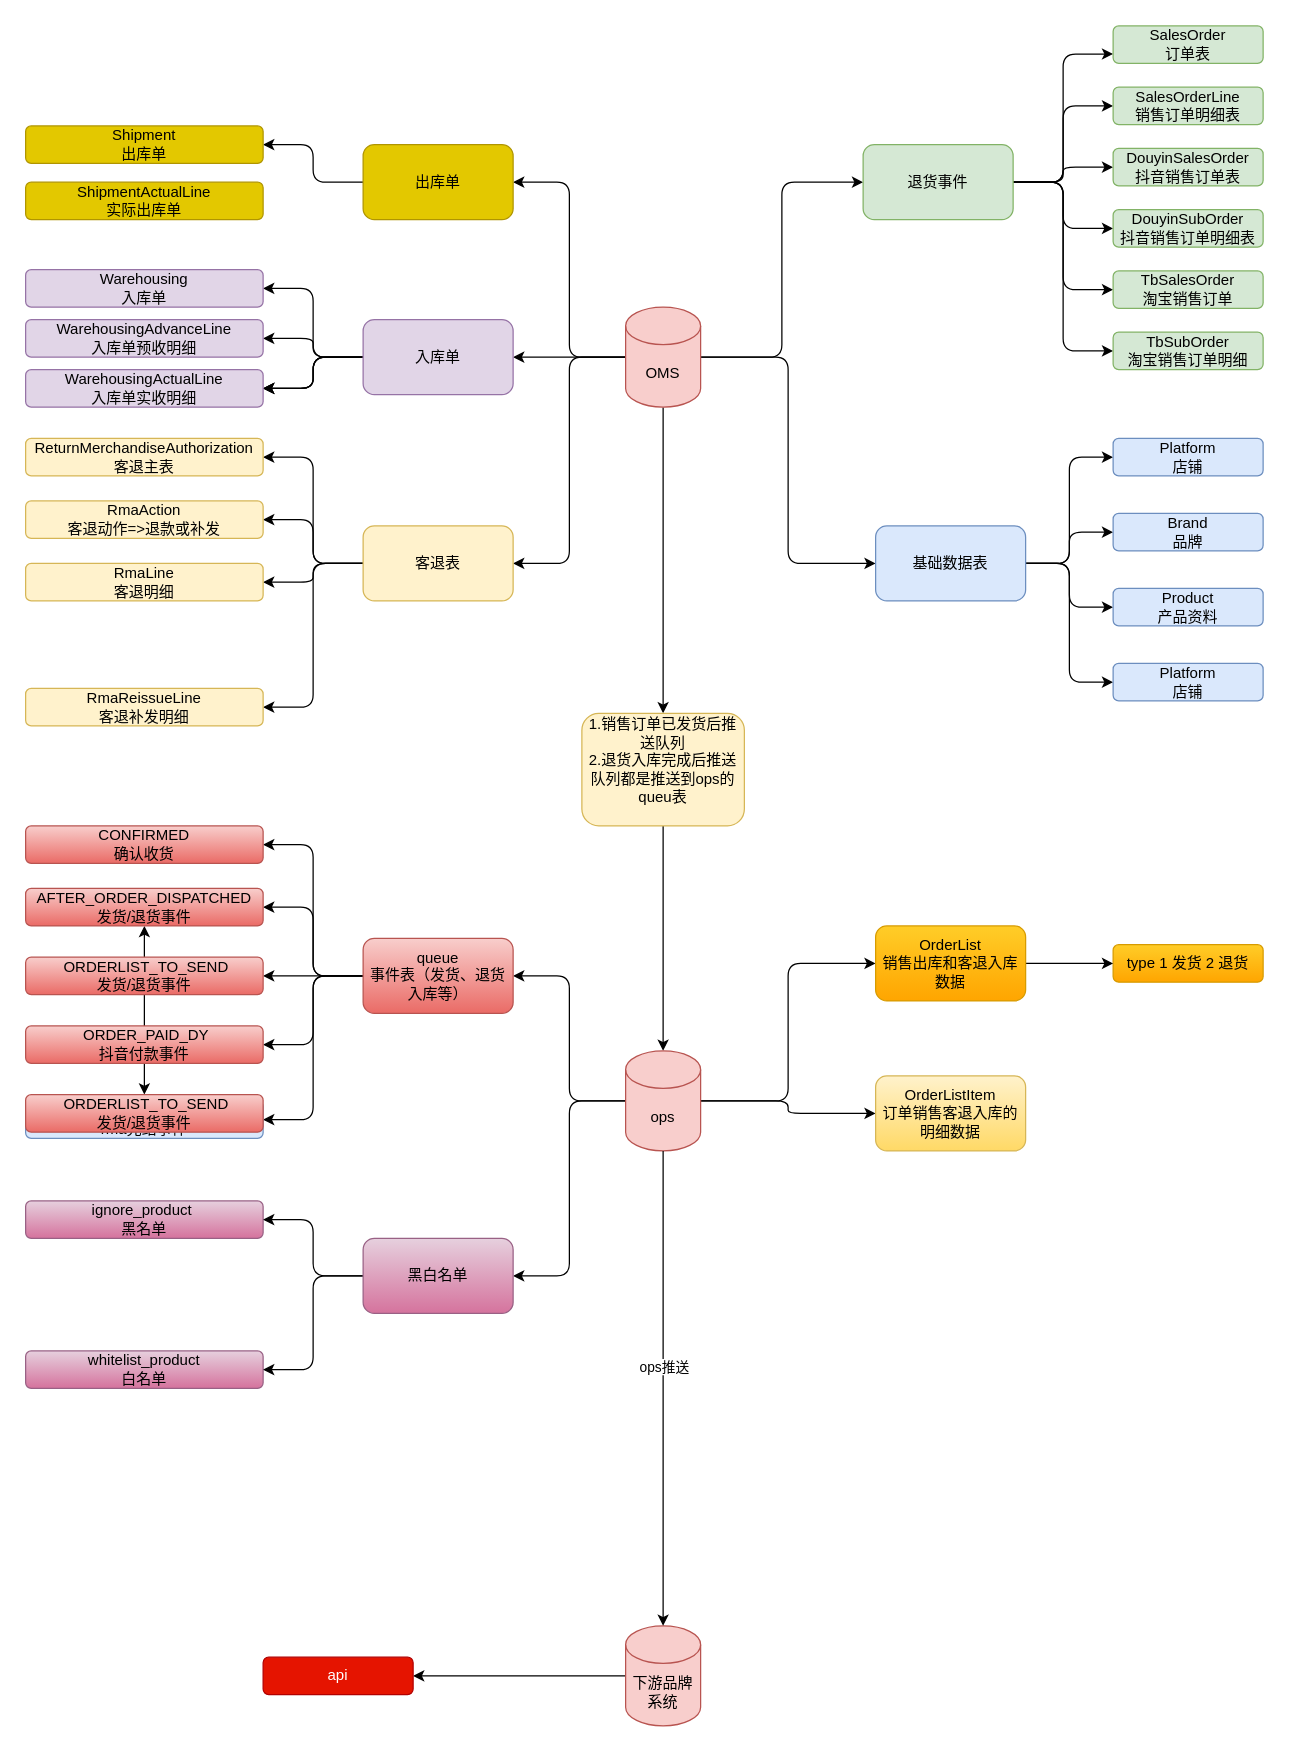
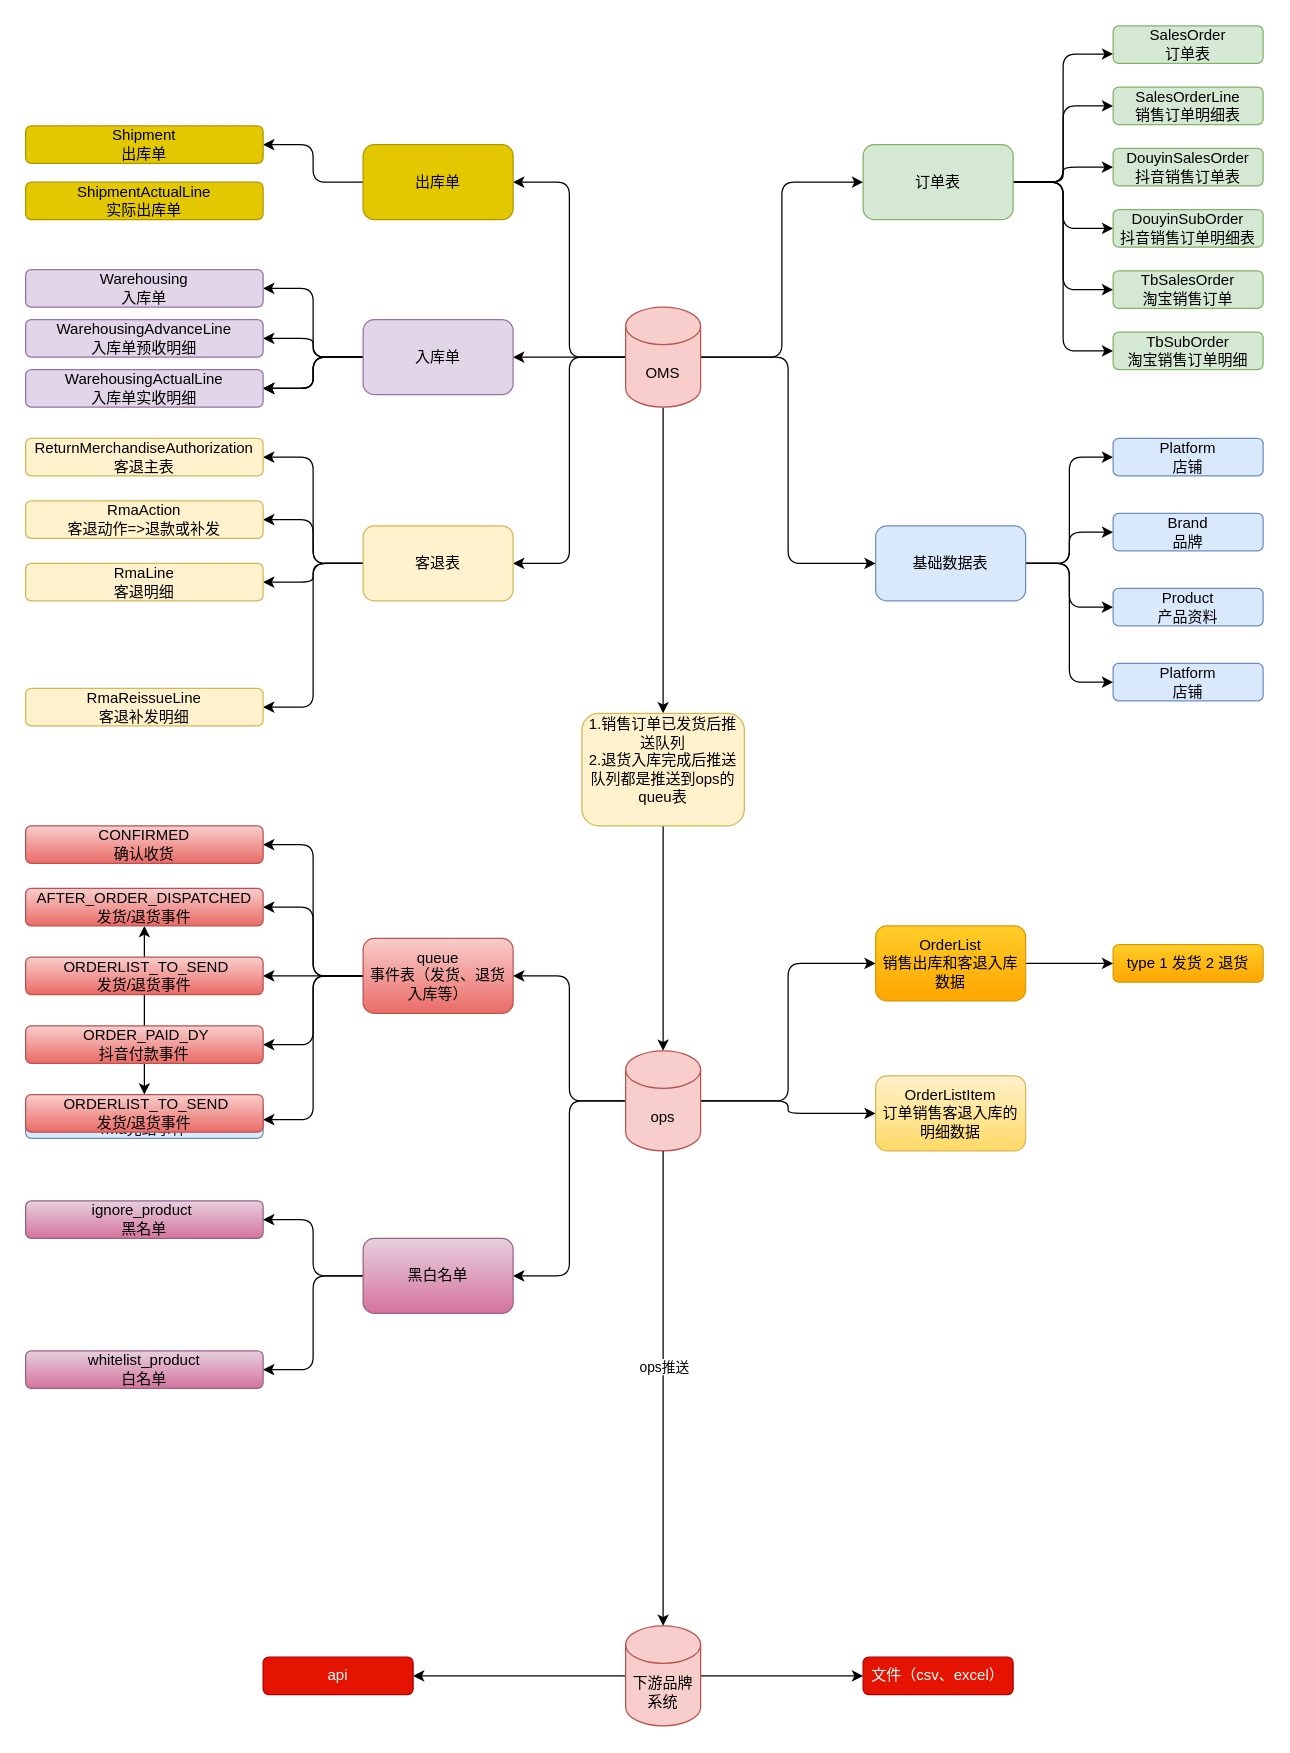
node "退货事件": label "退货事件" -> "订单表"
edge "下游品牌系统" -> "文件（csv、excel）": added
node "文件（csv、excel）": added
